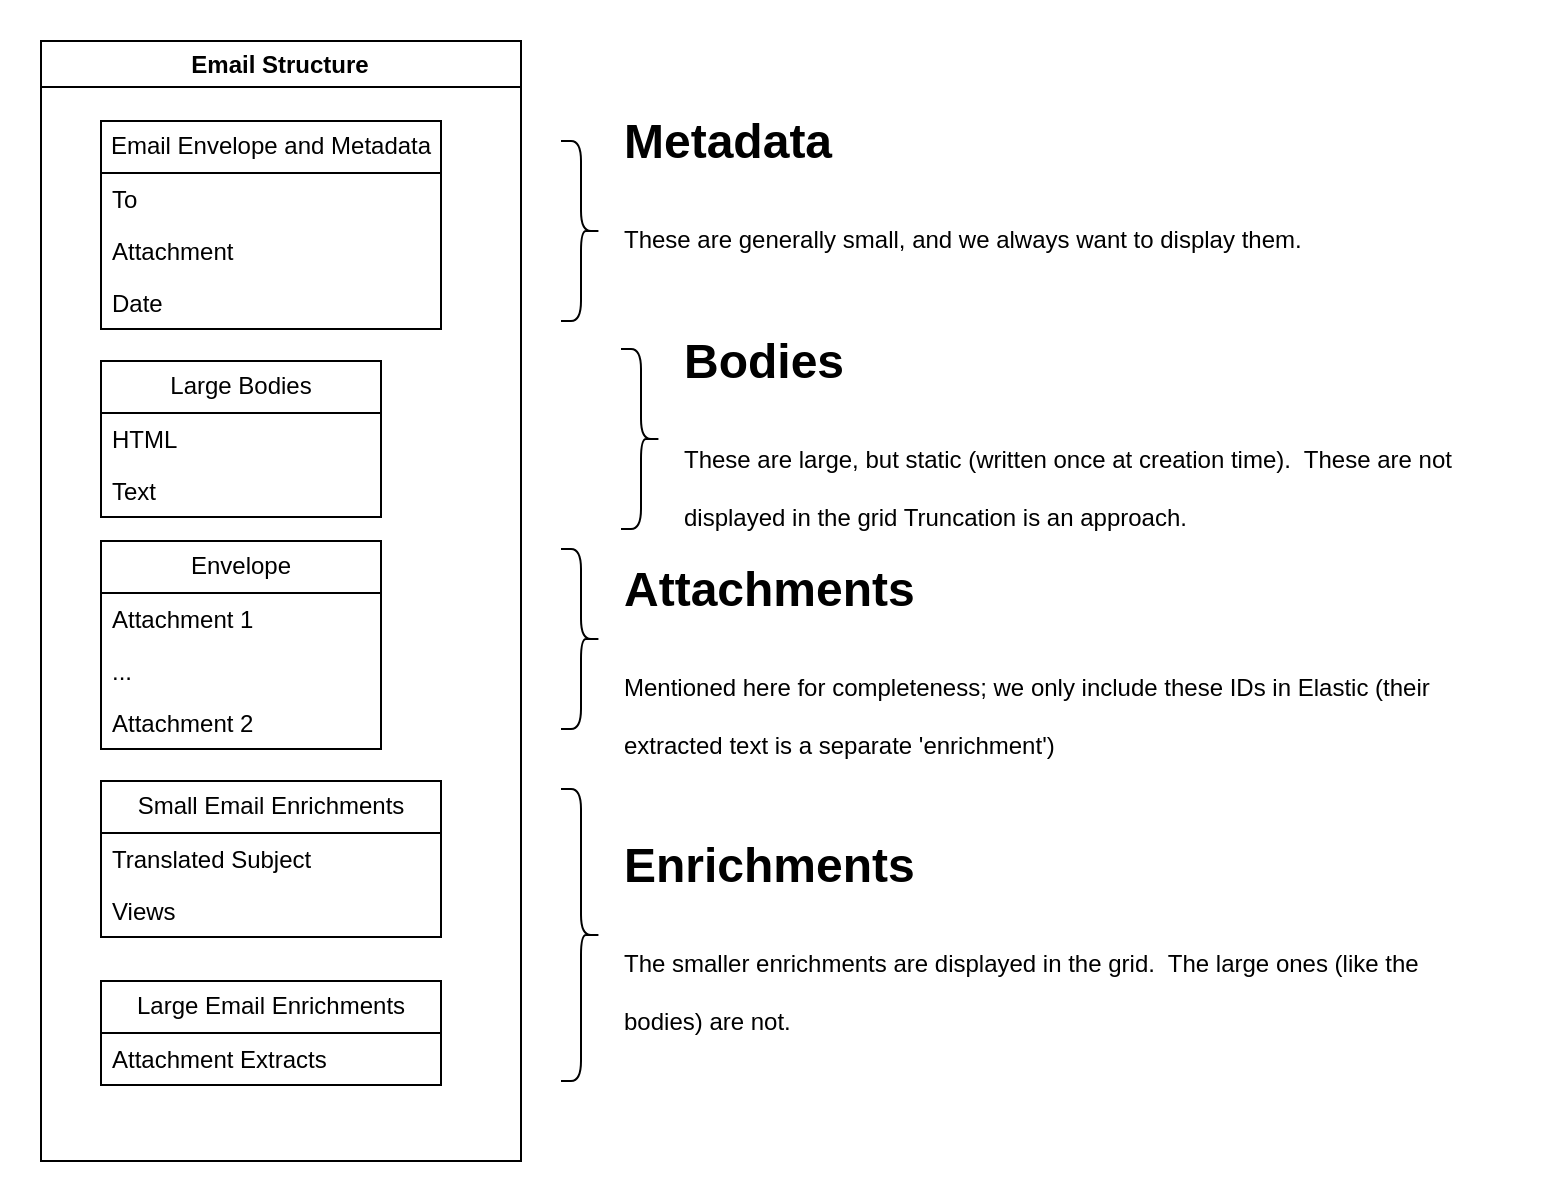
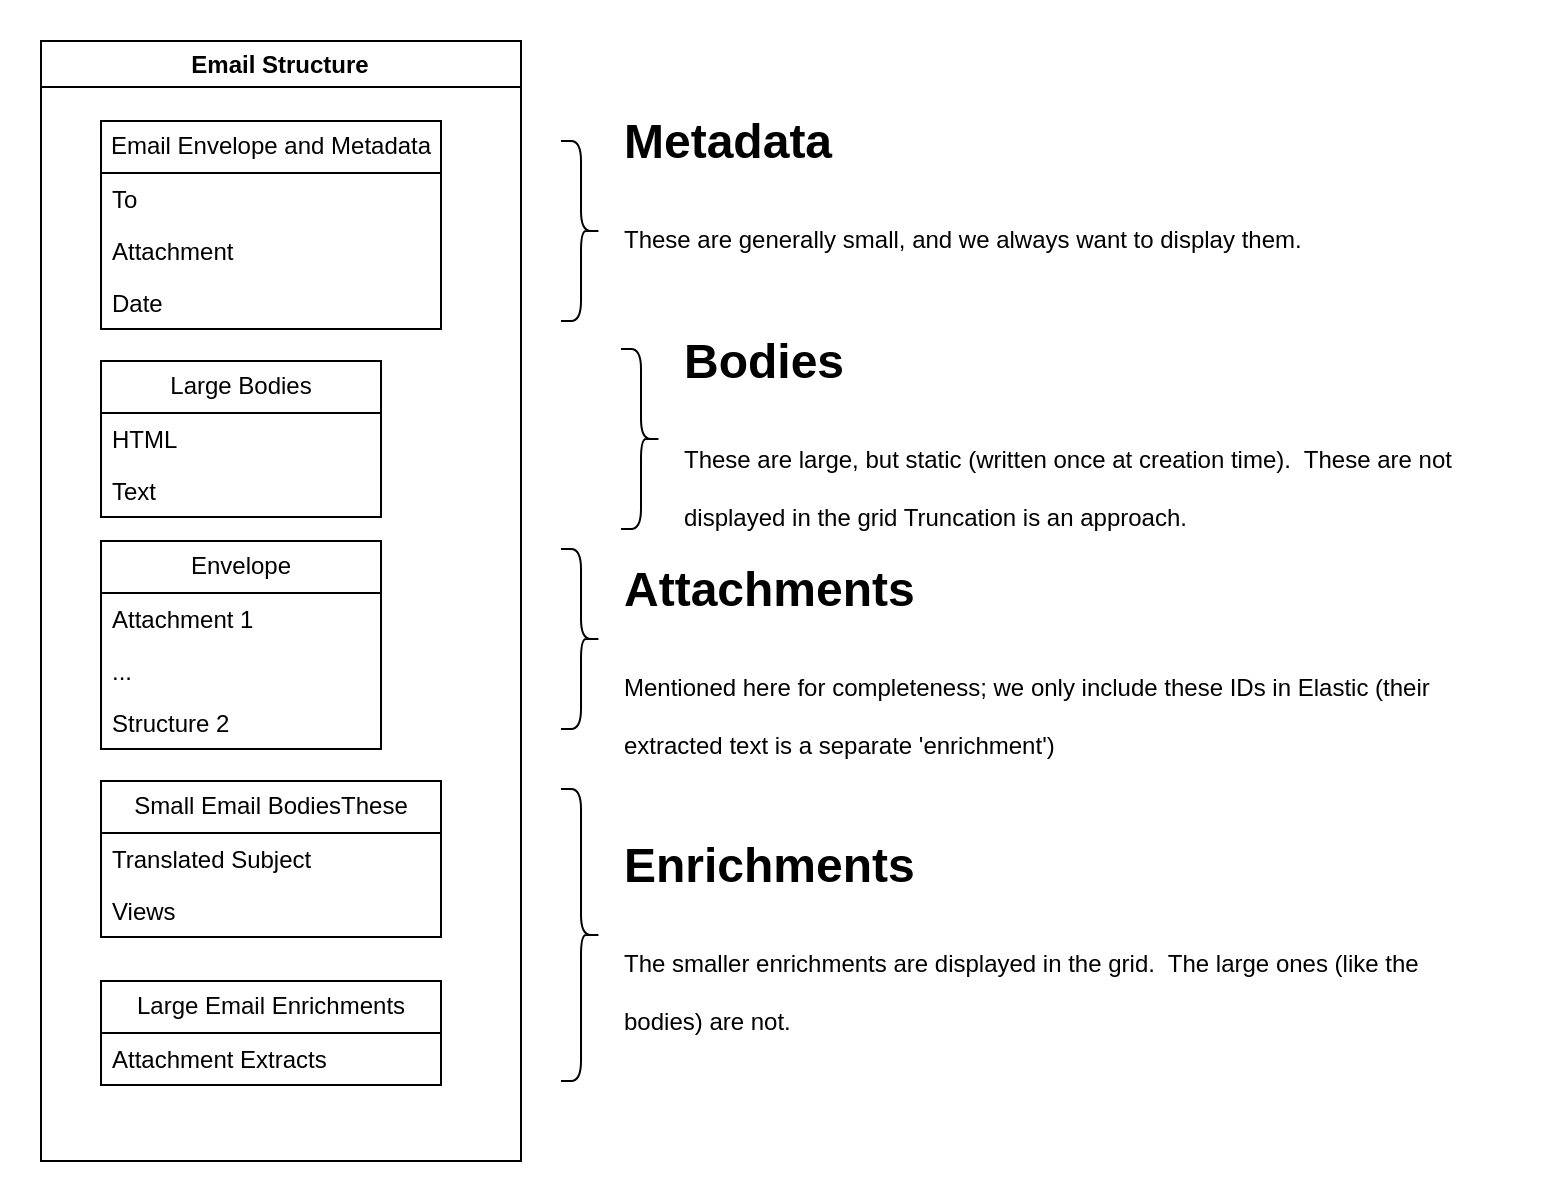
node "Attachment 2": label "Attachment 2" -> "Structure 2"
node "Small Email Enrichments": label "Small Email Enrichments" -> "Small Email BodiesThese"
